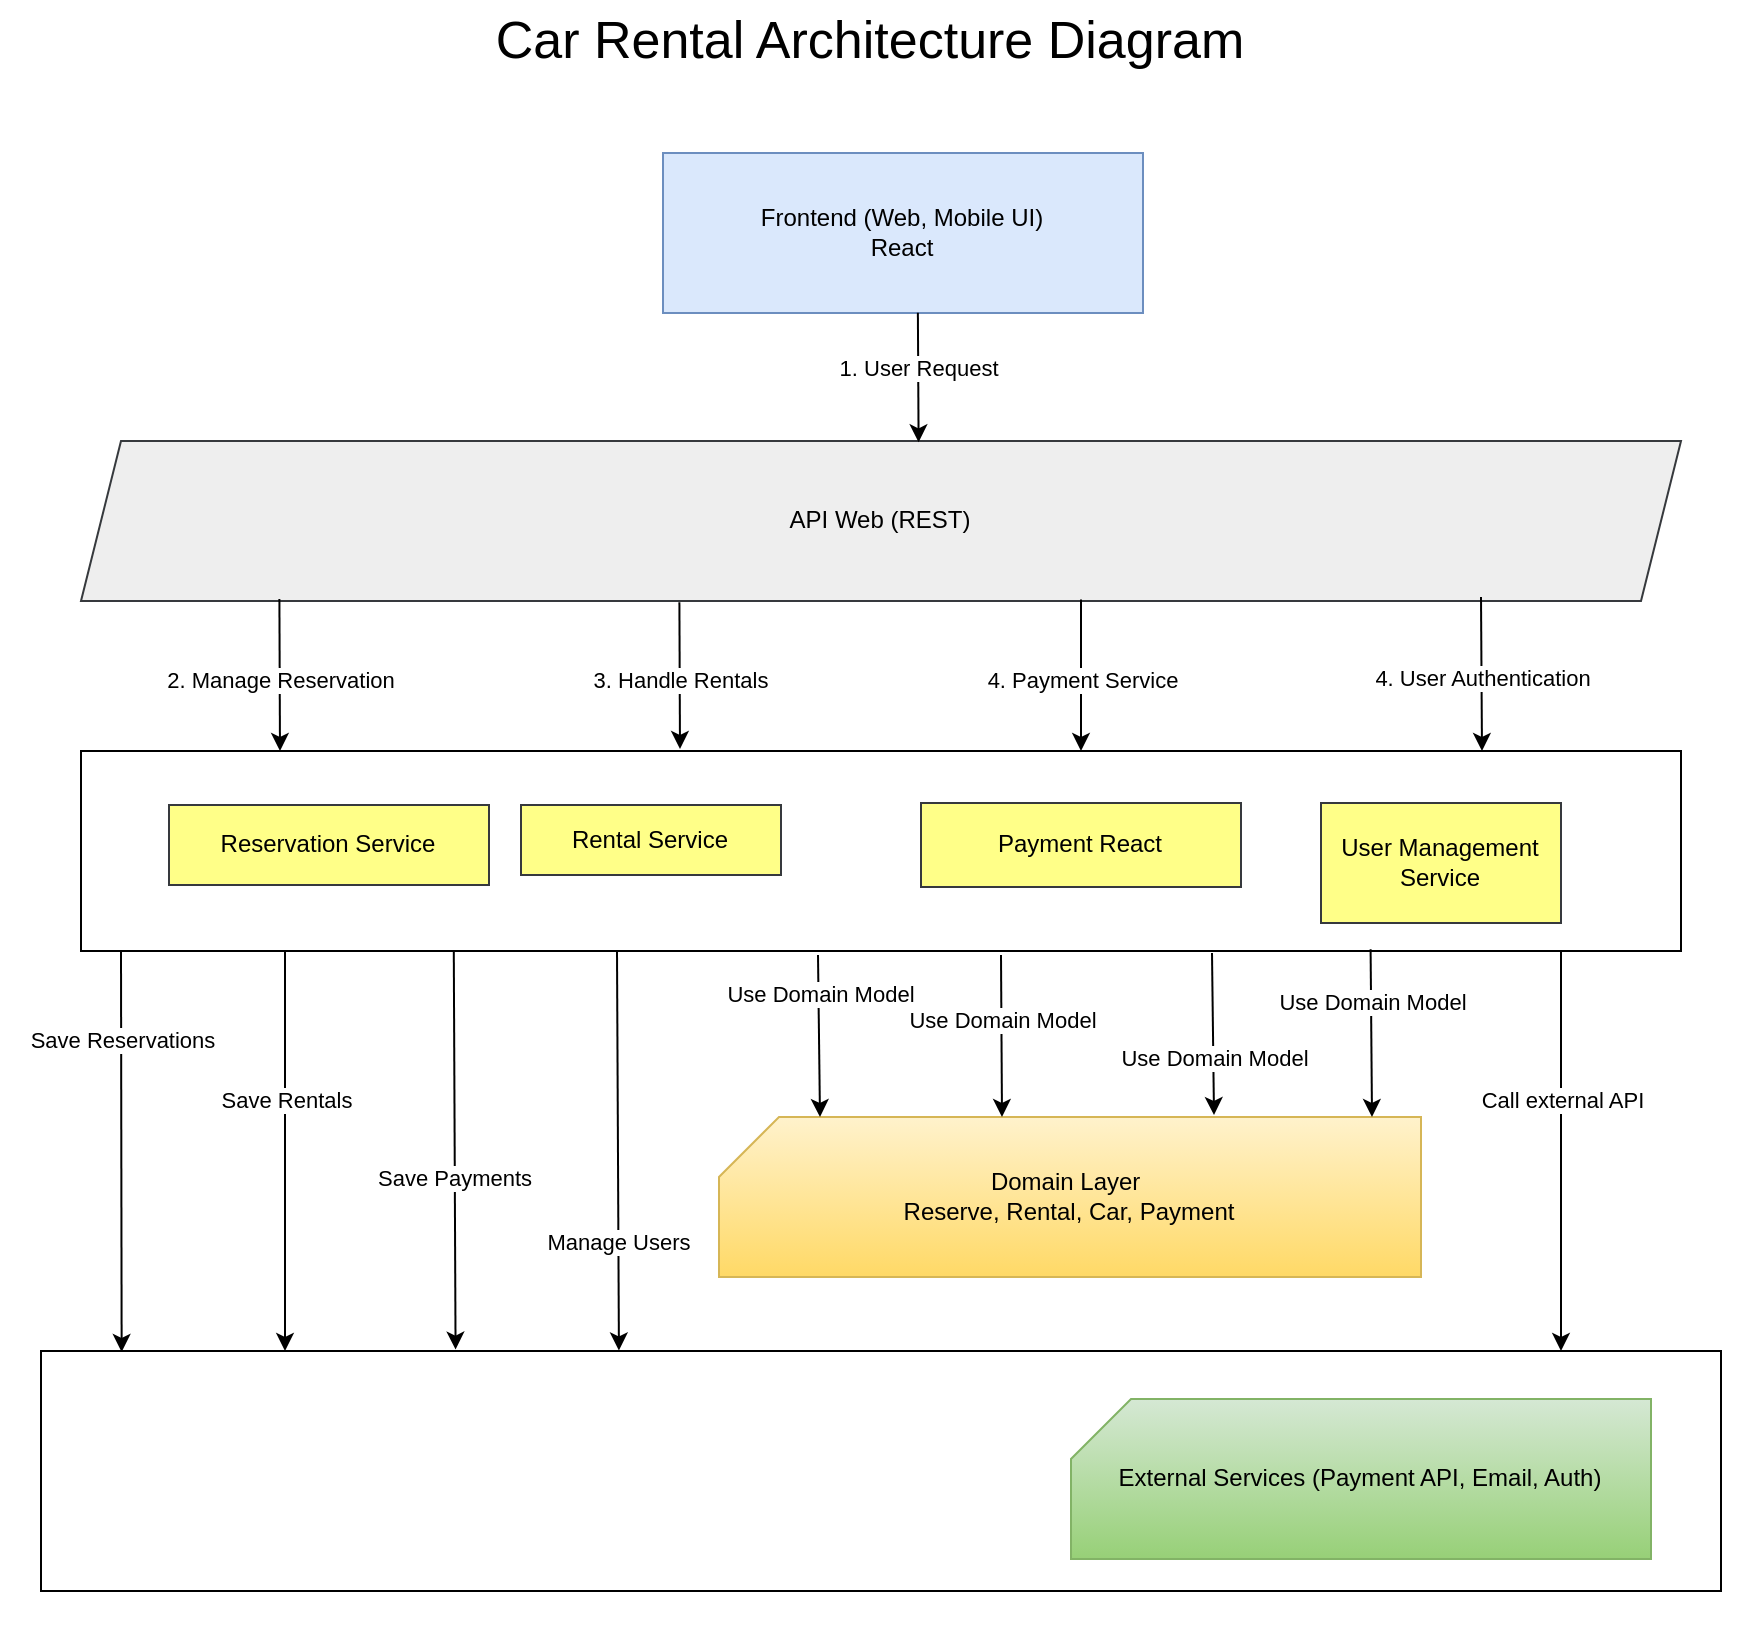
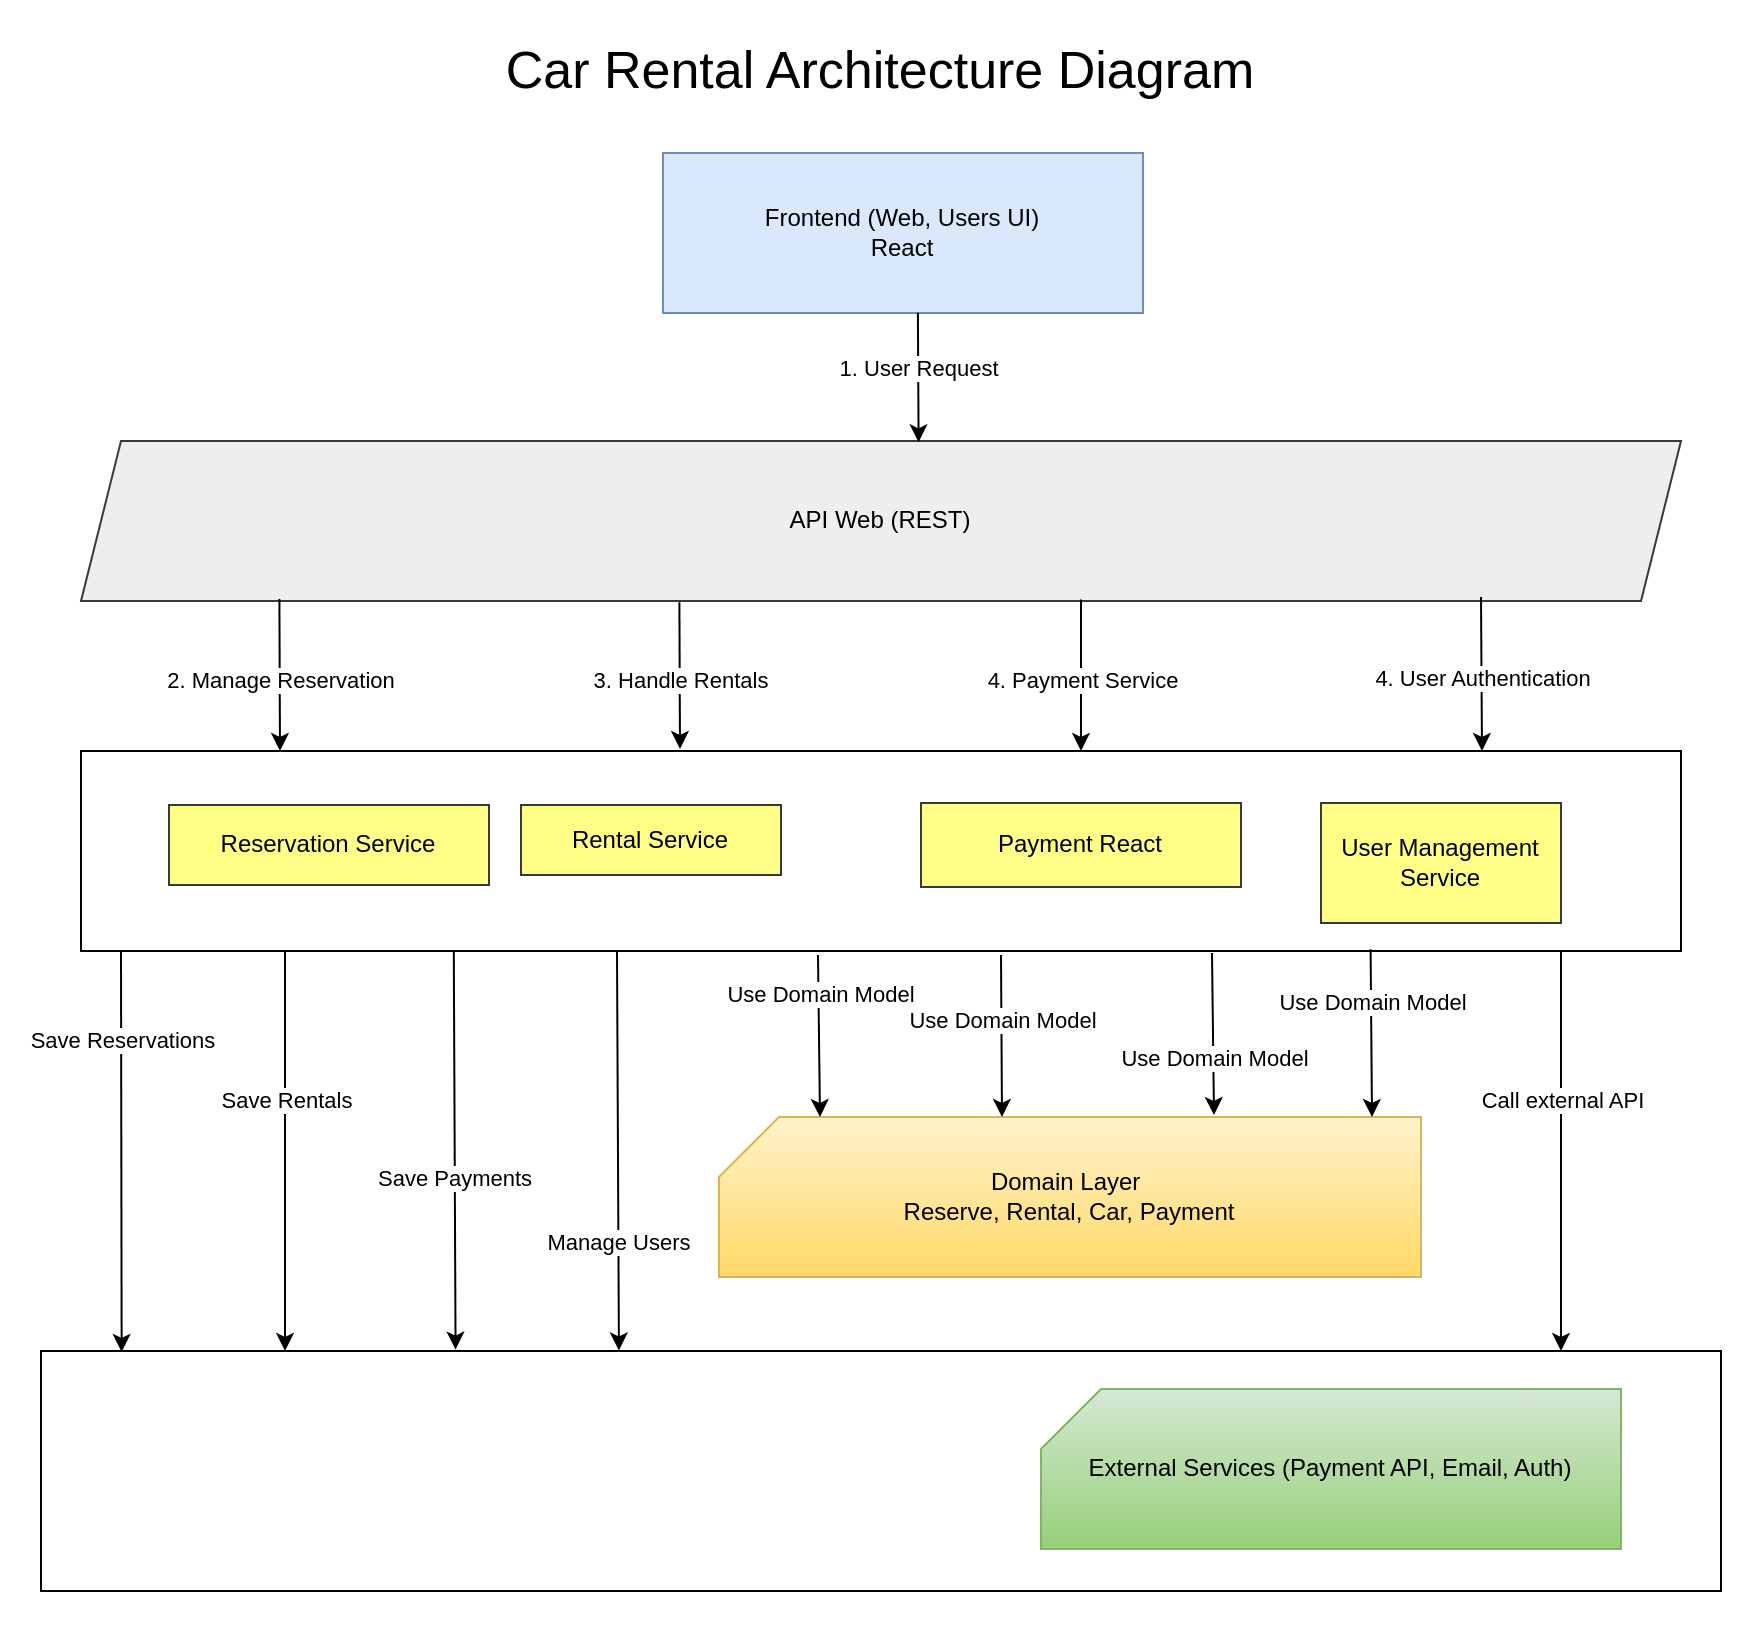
node "Car Rental Architecture Diagram": moved (871, 41) -> (881, 71)
node "Frontend (Web, Mobile UI) React": label "Frontend (Web, Mobile UI) React" -> "Frontend (Web, Users UI) React"
node "External Services (Payment API, Email, Auth)": moved (1361, 1479) -> (1331, 1469)
